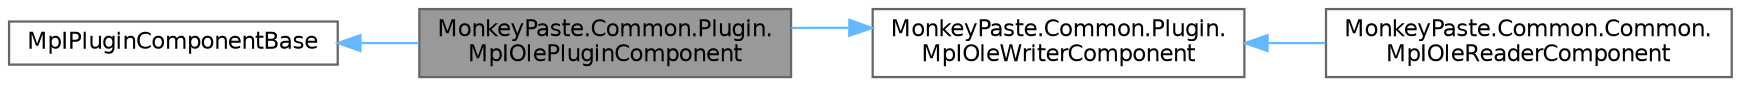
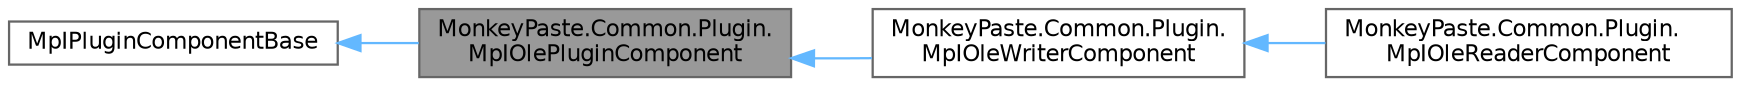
edge "MonkeyPaste.Common.Plugin. MpIOlePluginComponent" -> "MonkeyPaste.Common.Plugin. MpIOleWriterComponent": reversed
node "MonkeyPaste.Common.Common. MpIOleReaderComponent": label "MonkeyPaste.Common.Common. MpIOleReaderComponent" -> "MonkeyPaste.Common.Plugin. MpIOleReaderComponent"
